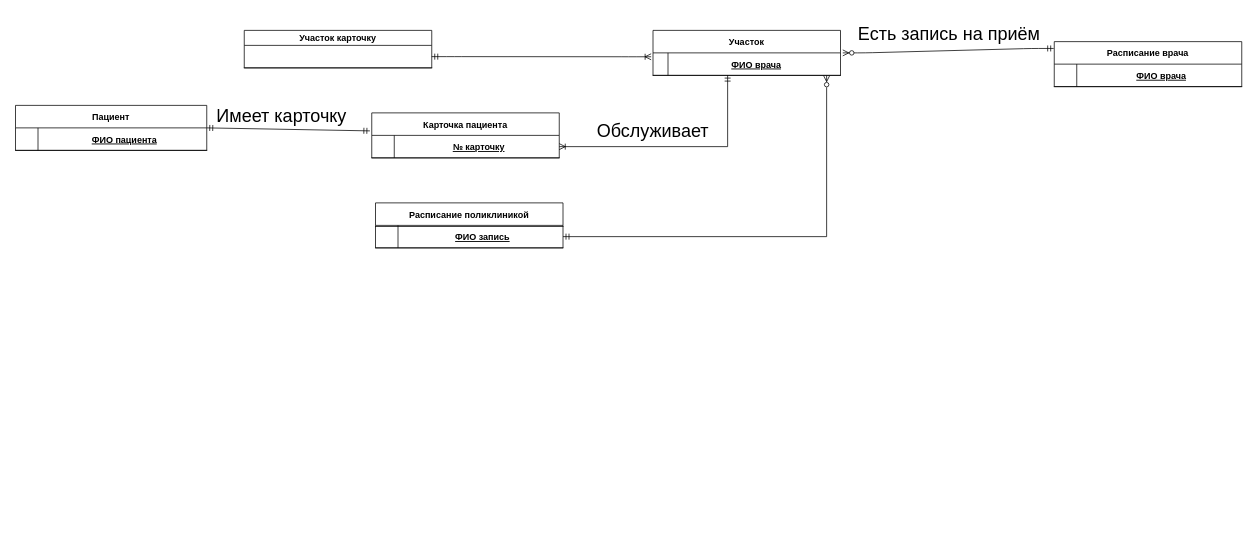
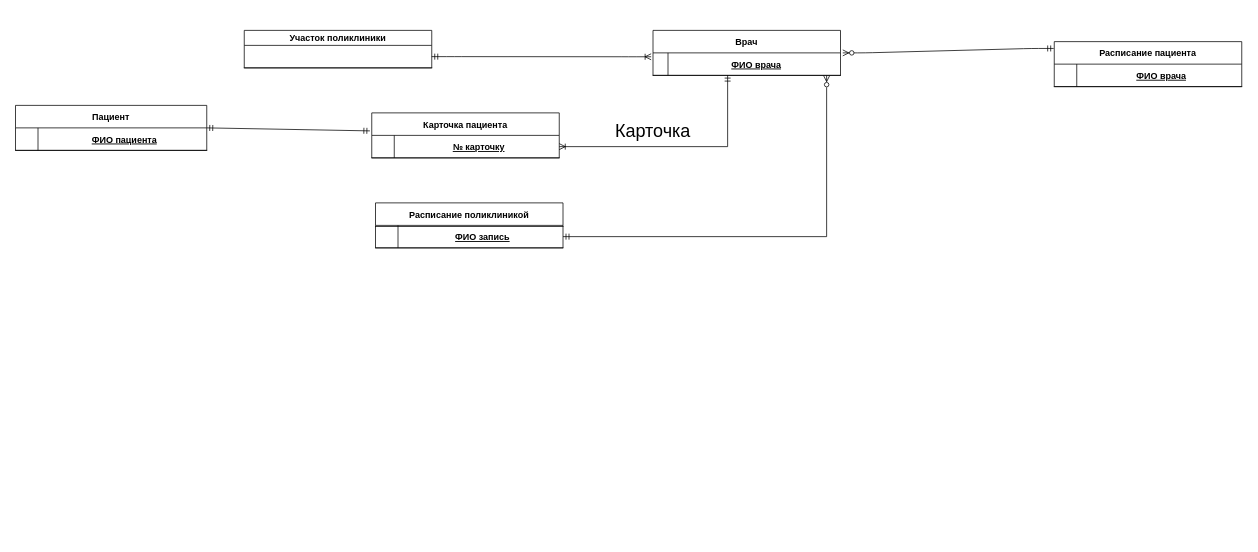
node "Есть запись на приём": removed
node "Участок карточку": label "Участок карточку" -> "Участок поликлиники"
node "Участок": label "Участок" -> "Врач"
node "Расписание врача": label "Расписание врача" -> "Расписание пациента"
node "Имеет карточку": removed
node "Обслуживает": label "Обслуживает" -> "Карточка"
